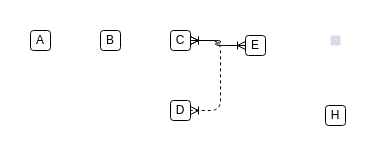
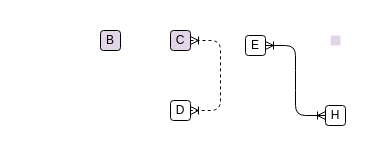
node "A": removed
node "B": fillcolor #ffffff -> #e1d5e7
node "C": fillcolor #ffffff -> #e1d5e7
edge "C" -- "E": now "H" -- "E"
